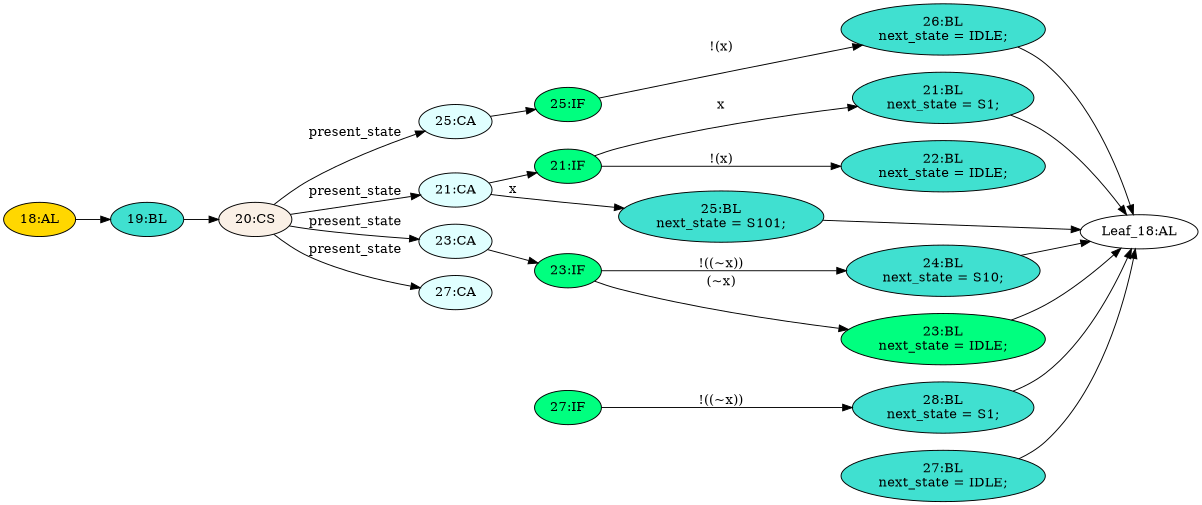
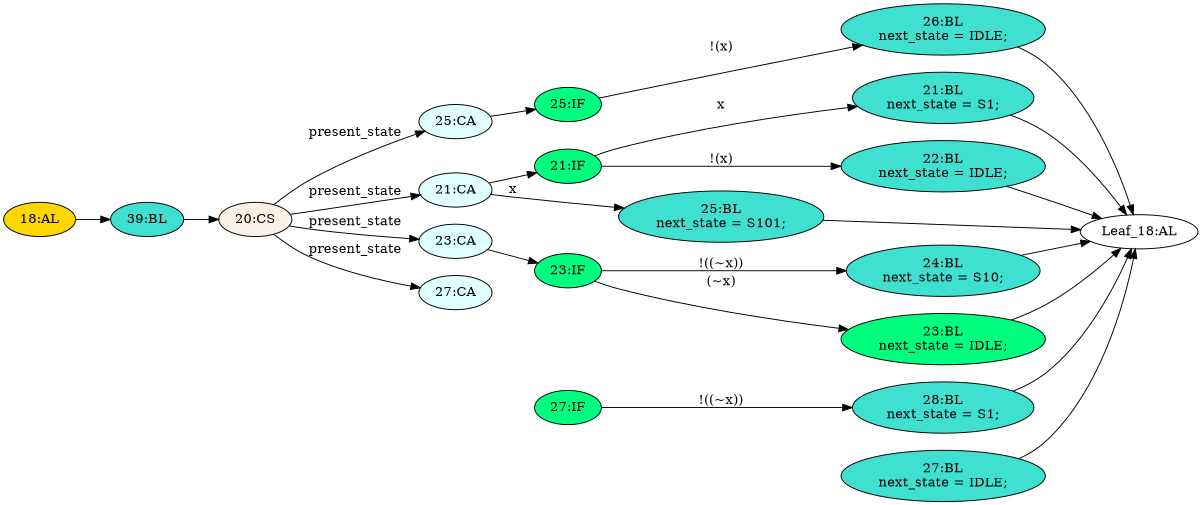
edge "22:BL next_state = IDLE;" -> "Leaf_18:AL": added
node "19:BL": label "19:BL" -> "39:BL"
